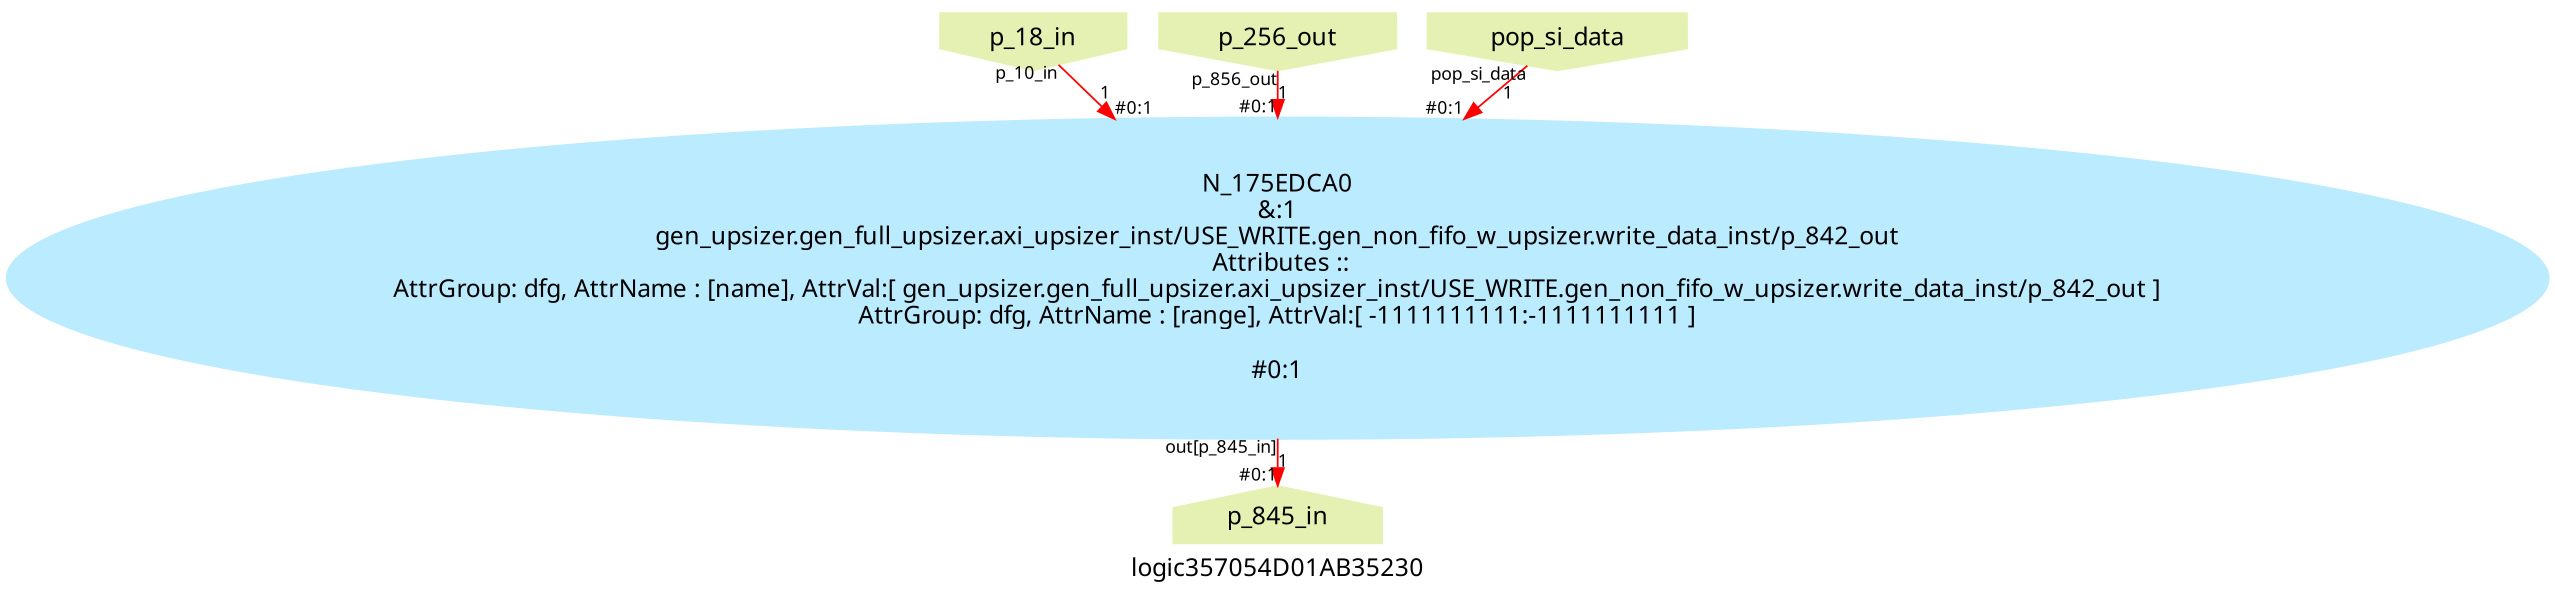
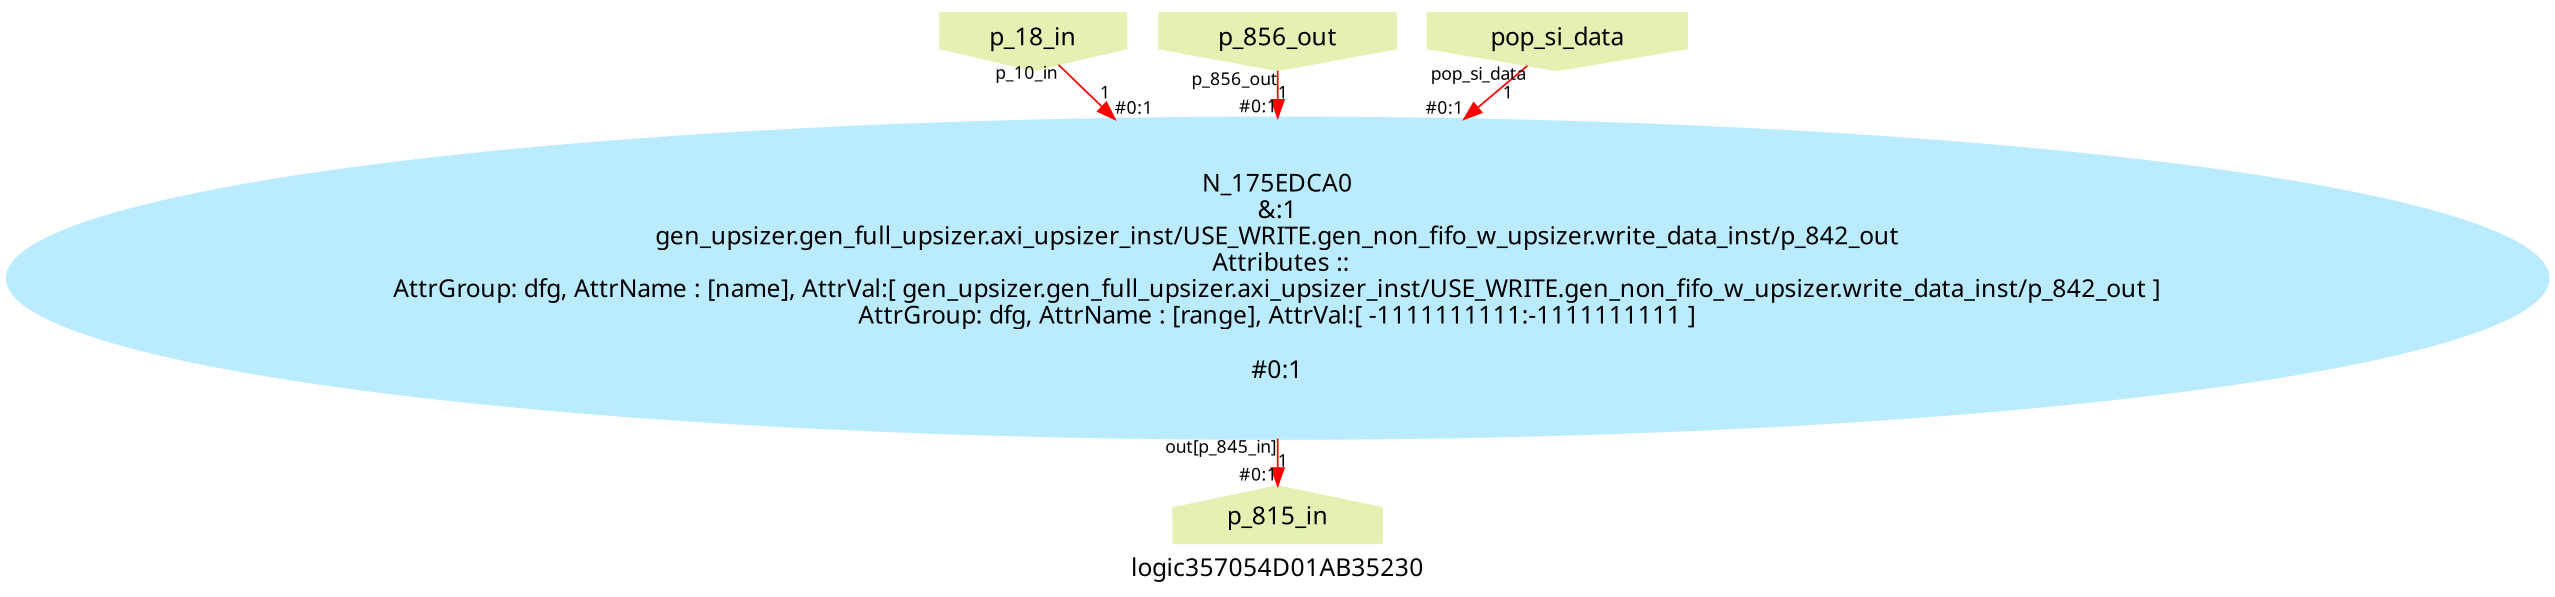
node "p_256_out": label "p_256_out" -> "p_856_out"
node "p_845_in": label "p_845_in" -> "p_815_in"
